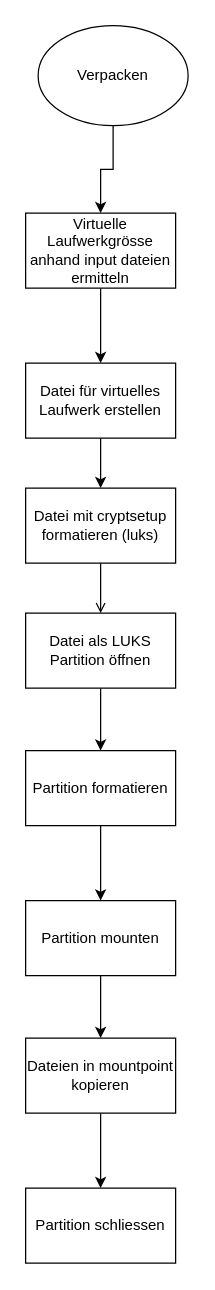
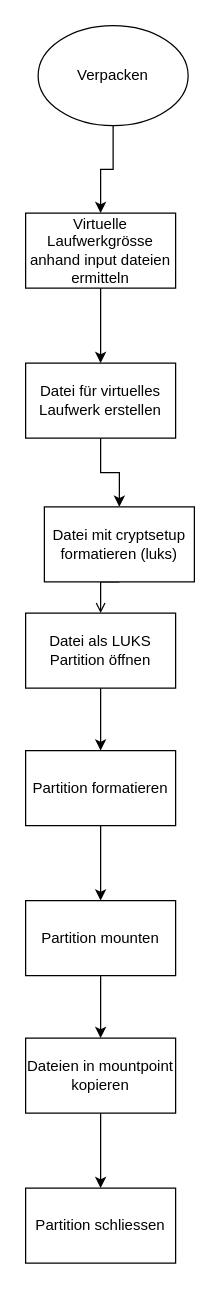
node "Datei mit cryptsetup formatieren (luks)": moved (101, 526) -> (119, 544)
